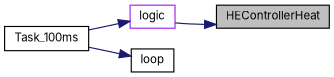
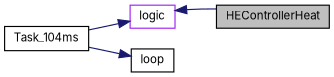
edge "logic" -> "HEControllerHeat": reversed
node "Task_100ms": label "Task_100ms" -> "Task_104ms"
